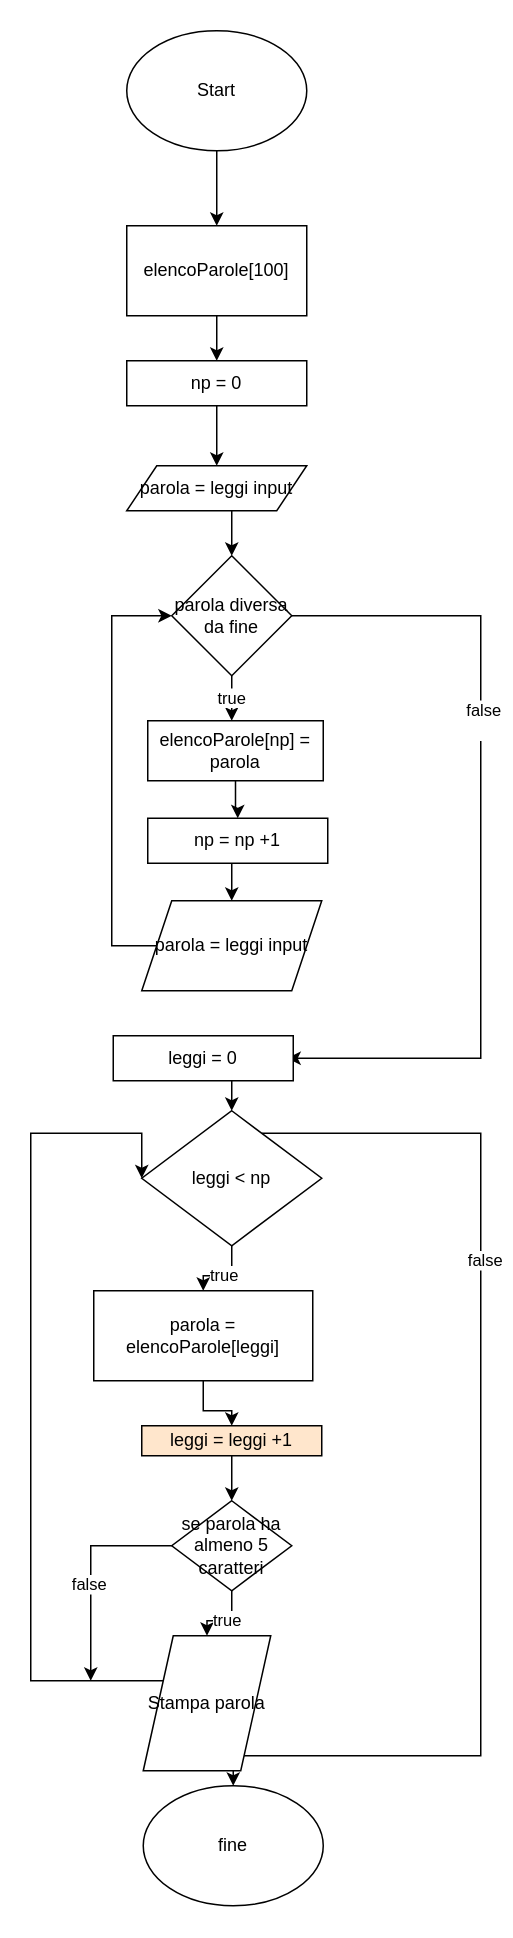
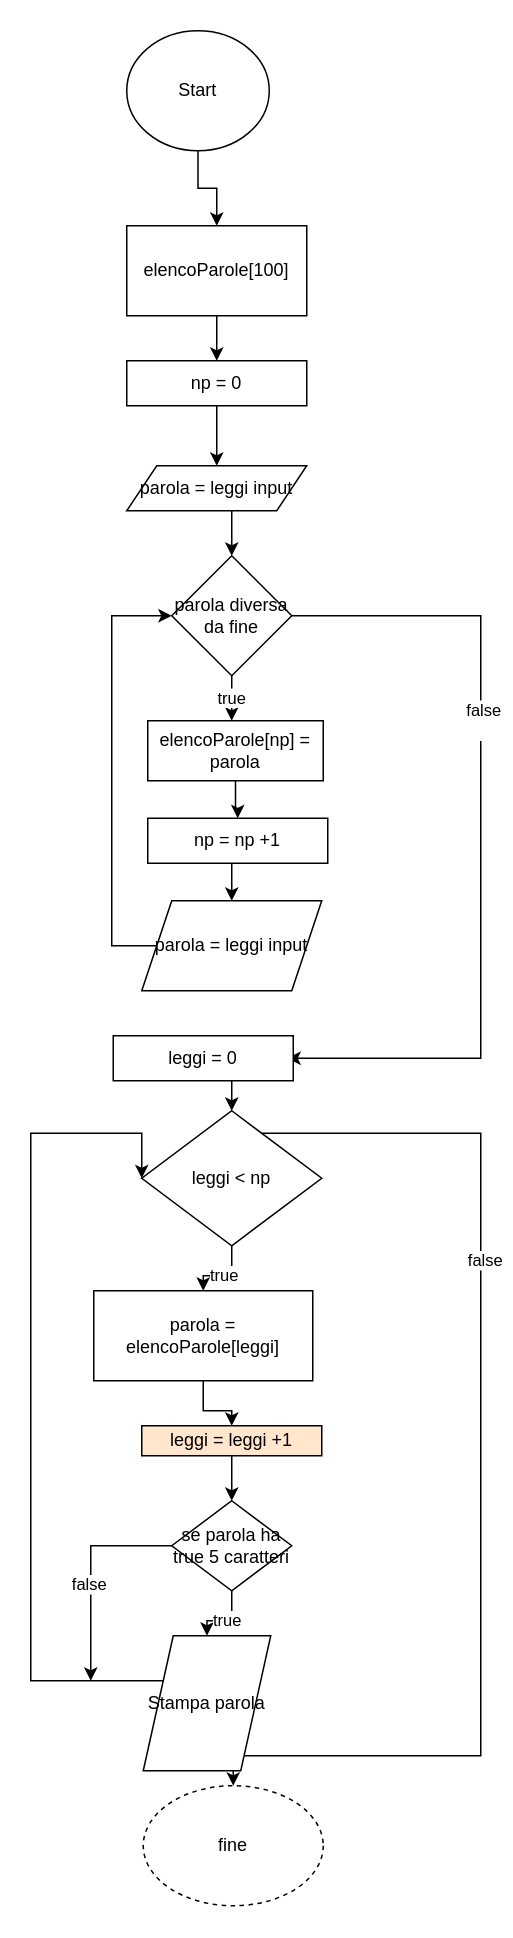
node "Start": size 180x120 -> 143x120
node "se parola ha almeno 5 caratteri": label "se parola ha almeno 5 caratteri" -> "se parola ha true 5 caratteri"
node "fine": style solid -> dashed
